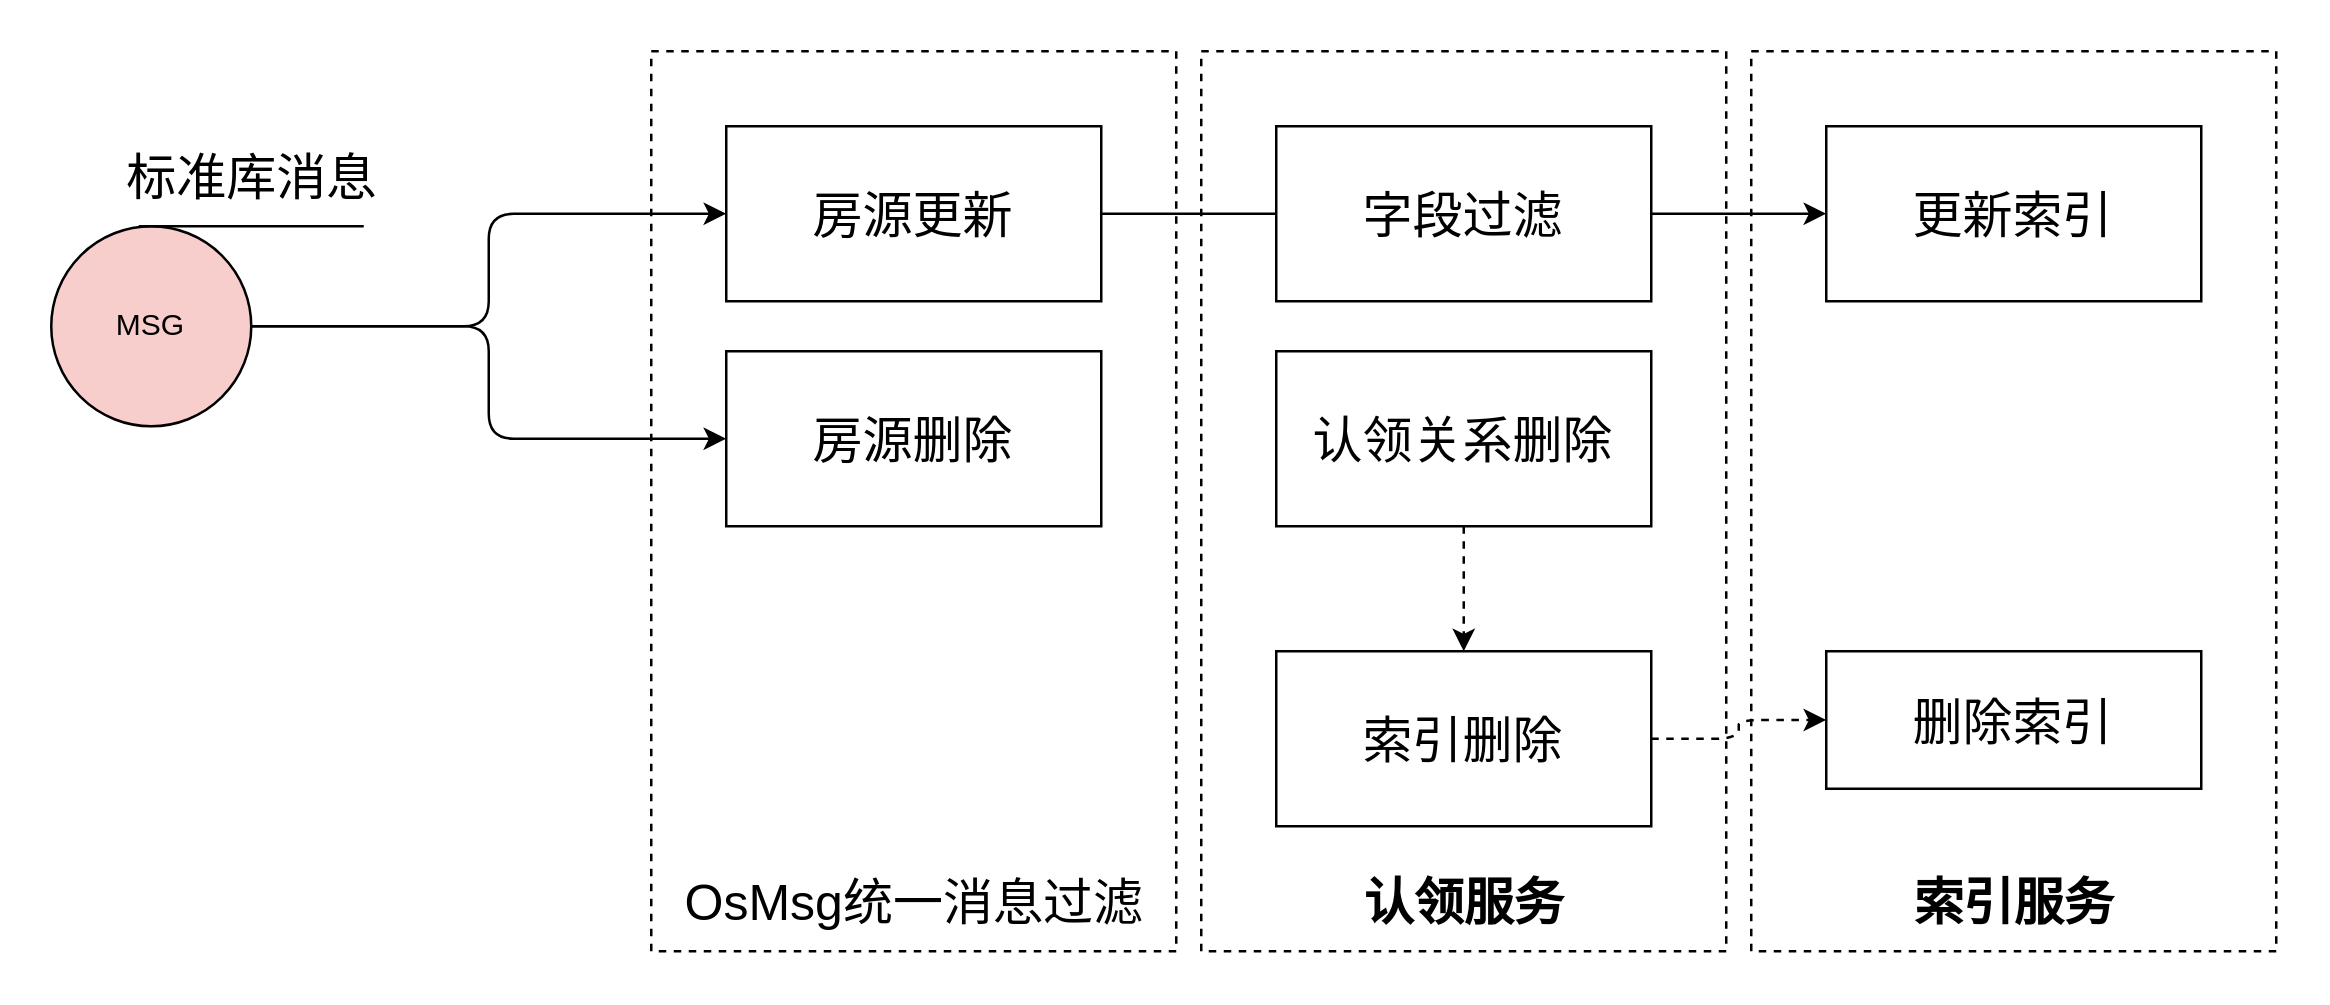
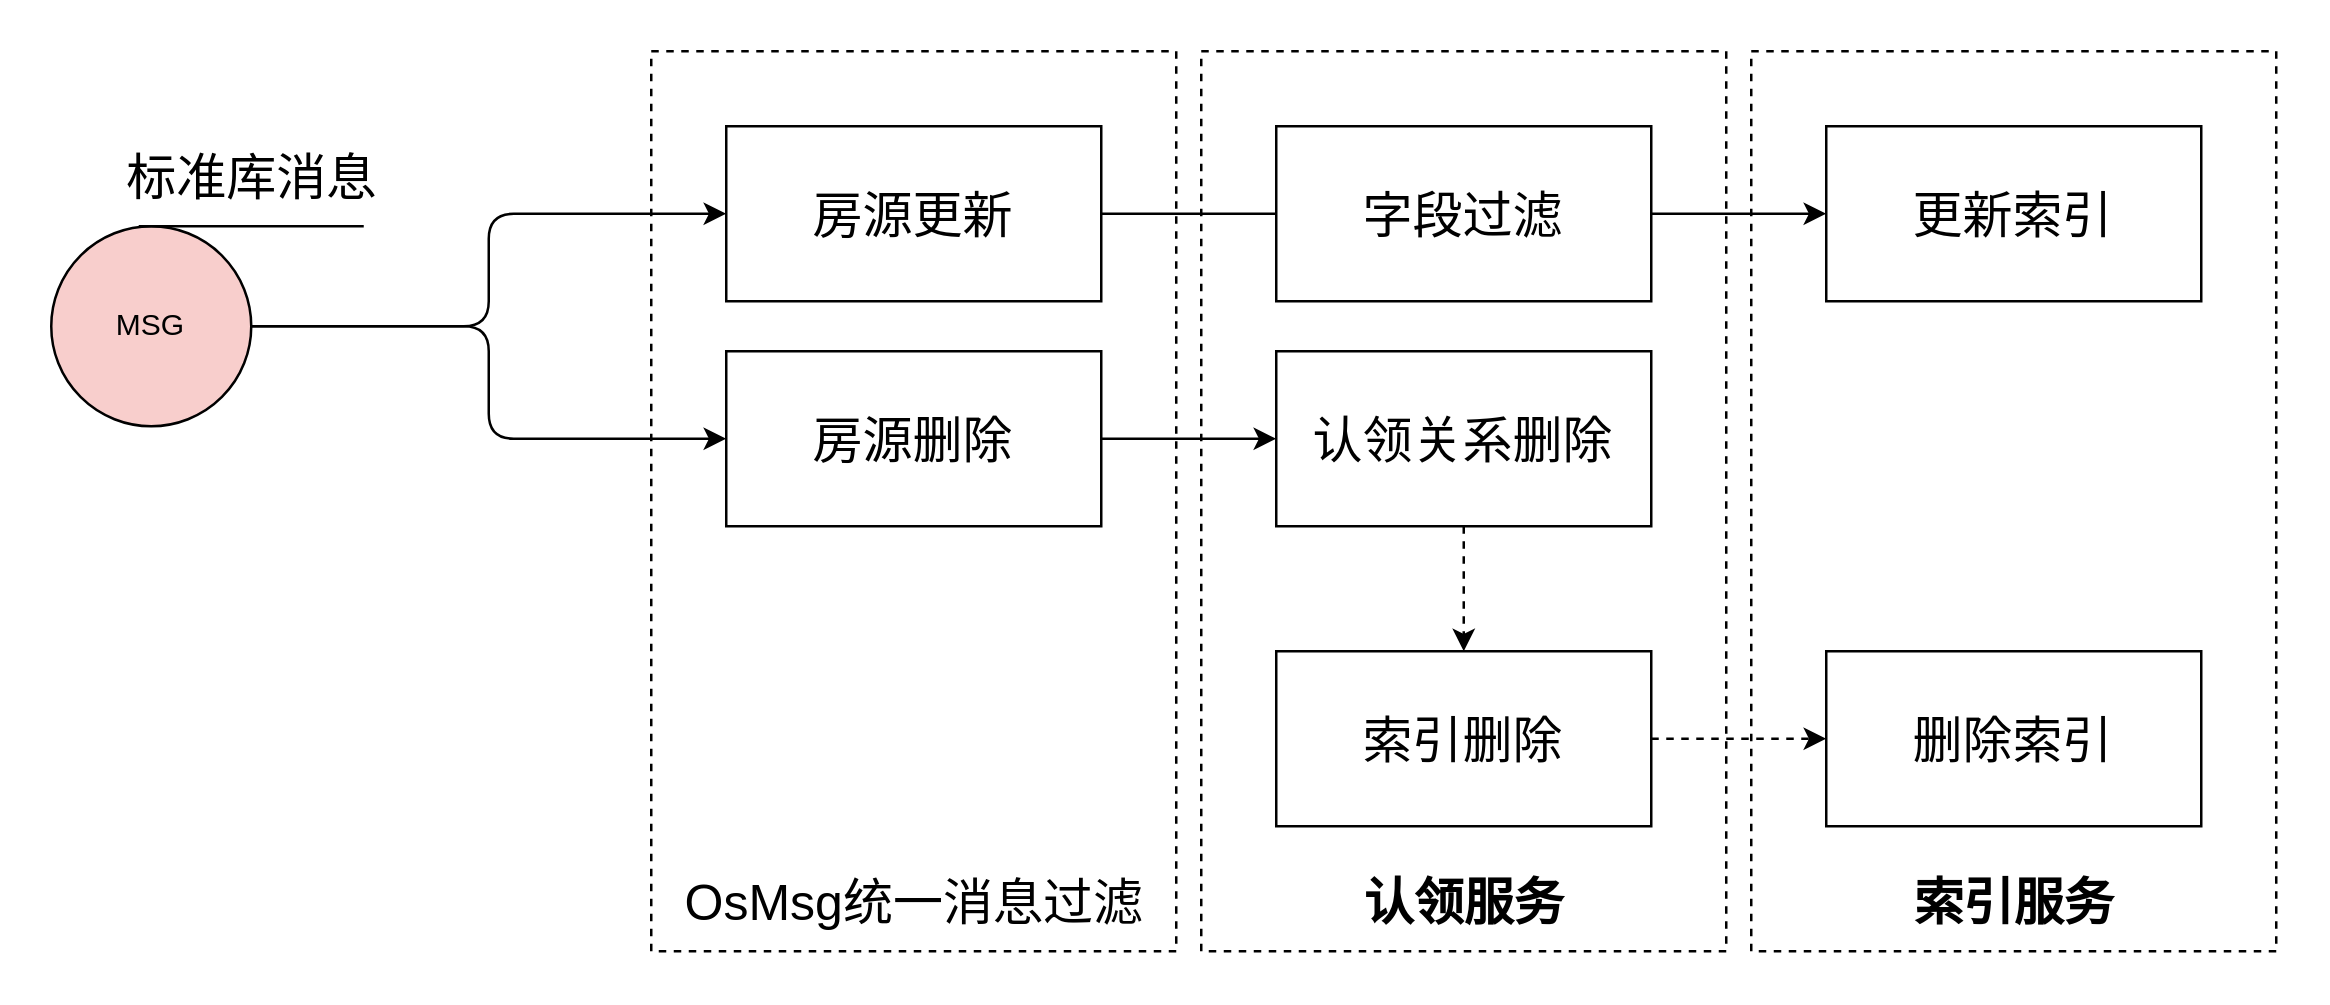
edge "房源删除" -> "认领关系删除": added
node "删除索引": size 375x138 -> 375x175
